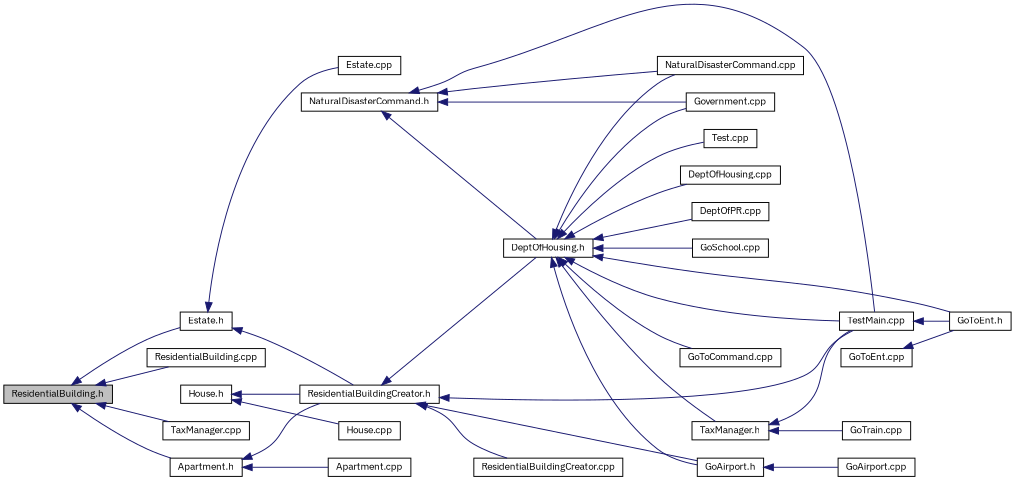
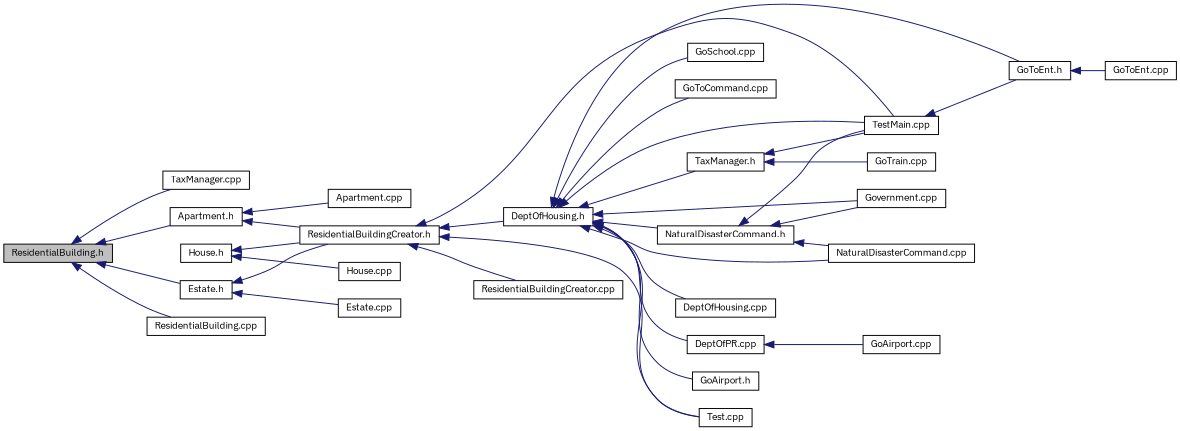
edge "DeptOfHousing.h" -> "NaturalDisasterCommand.h": reversed
edge "GoToEnt.h" -> "GoToEnt.cpp": reversed
edge "GoAirport.h" -> "ResidentialBuildingCreator.h": now "Test.cpp" -> "ResidentialBuildingCreator.h"
edge "GoAirport.cpp" -> "GoAirport.h": now "GoAirport.cpp" -> "DeptOfPR.cpp"
